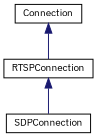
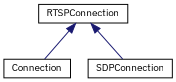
edge "RTSPConnection" -> "Connection": reversed
